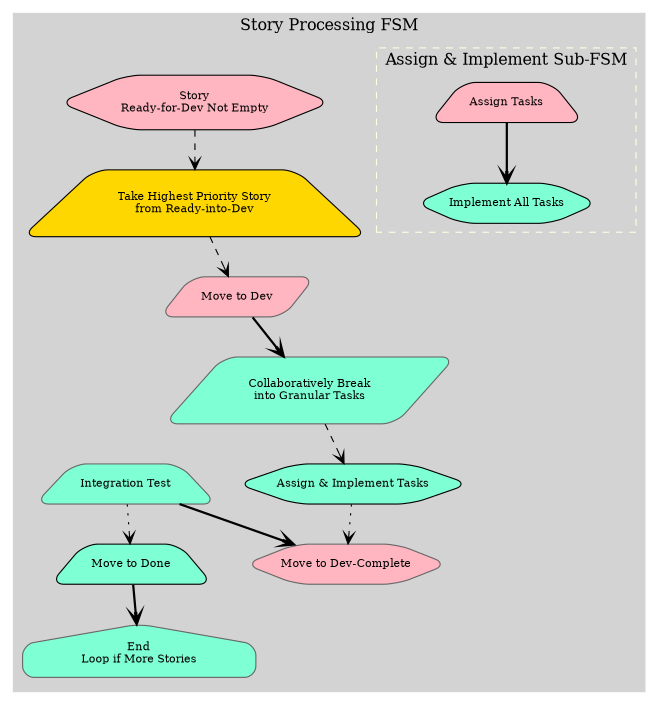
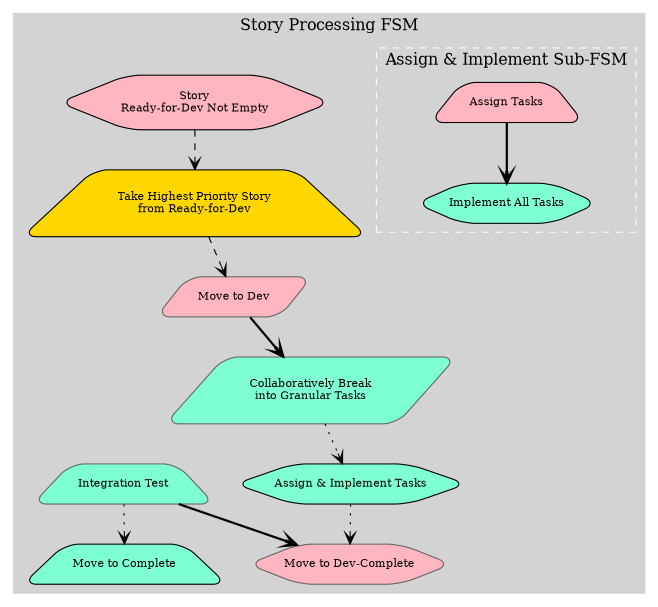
node "Take Highest Priority Story from Ready-into-Dev": label "Take Highest Priority Story from Ready-into-Dev" -> "Take Highest Priority Story from Ready-for-Dev"
edge "Collaboratively Break into Granular Tasks" -> "Assign & Implement Tasks": style dashed -> dotted
node "Move to Done": label "Move to Done" -> "Move to Complete"
node "End Loop if More Stories": removed
